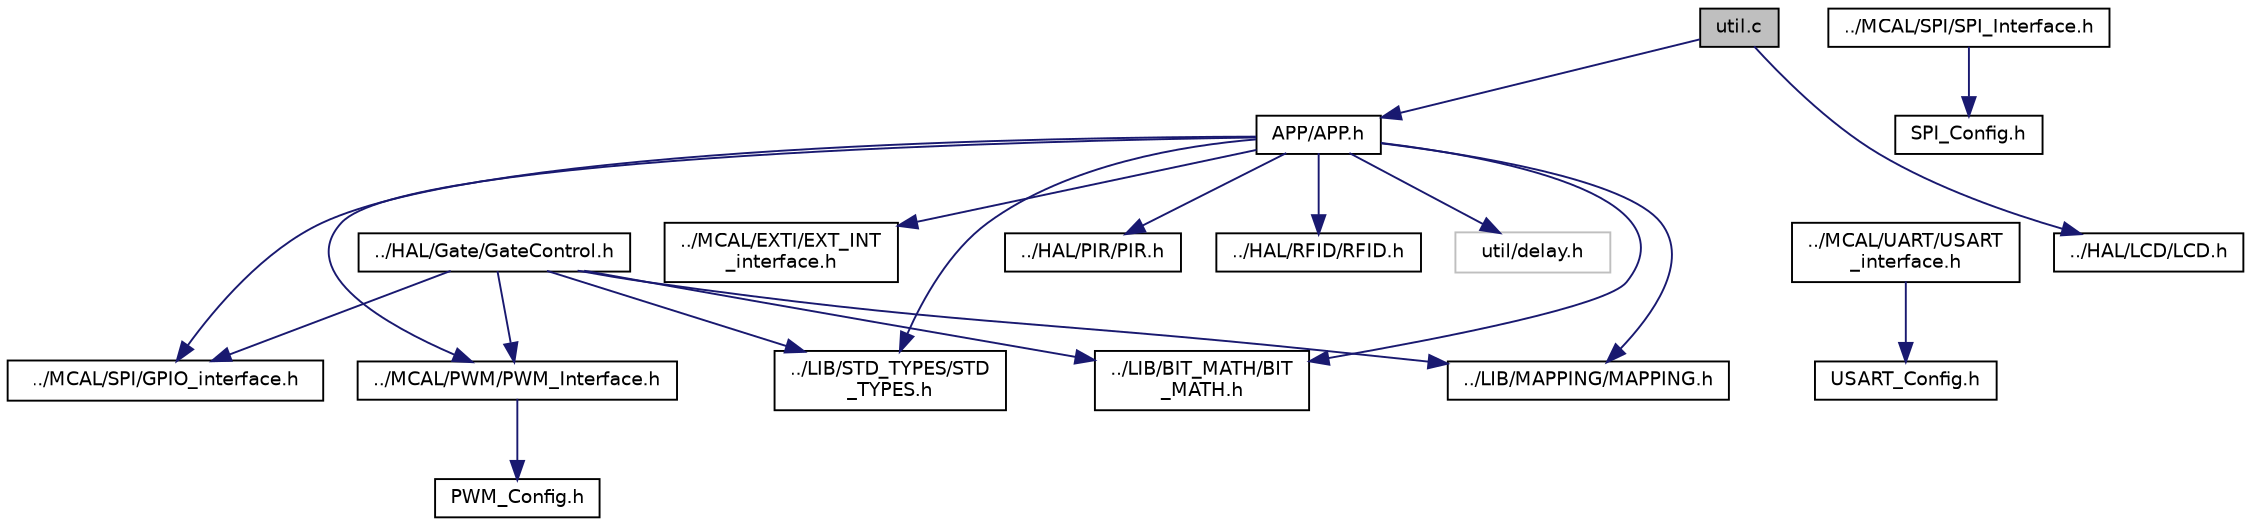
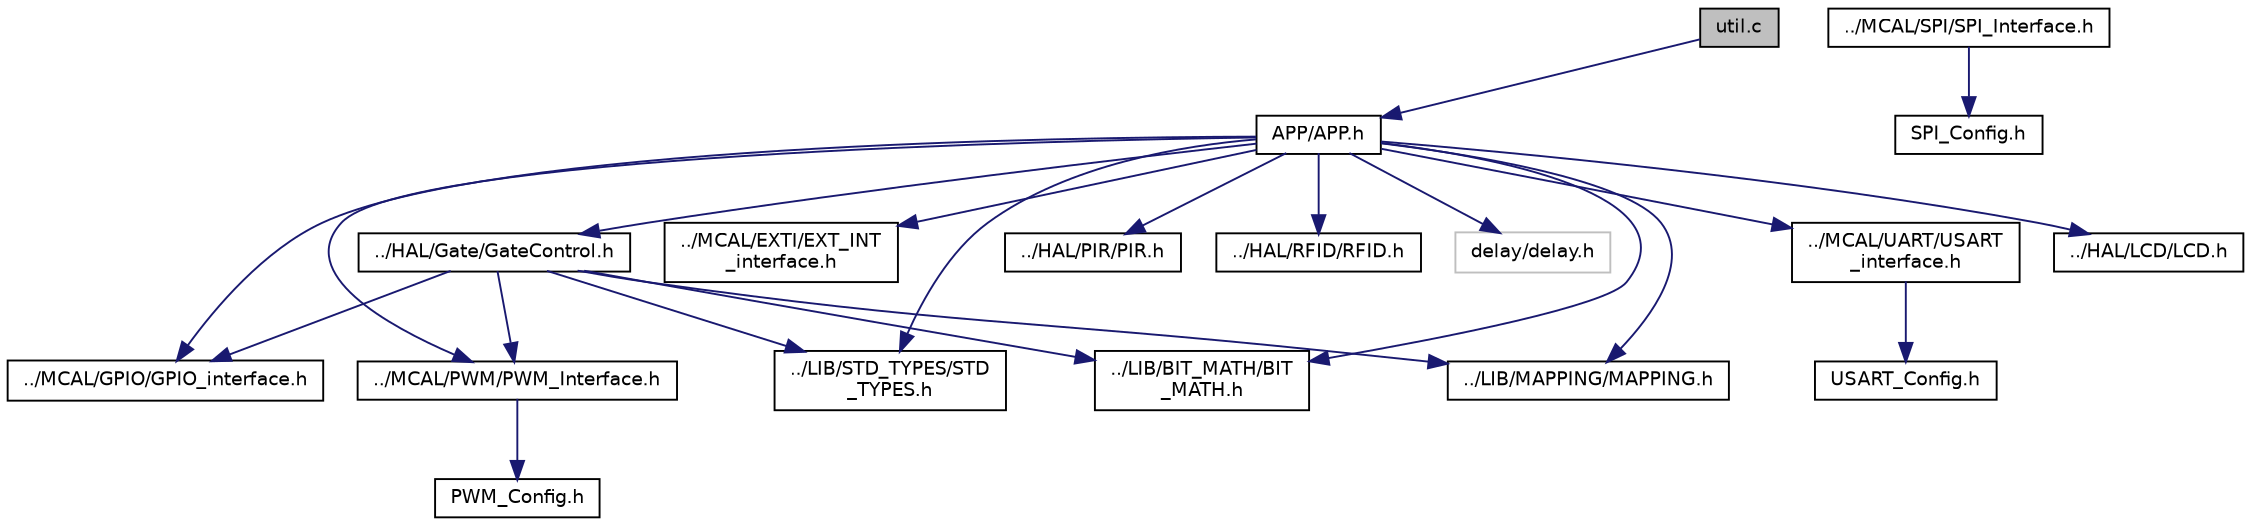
edge "util.c" -> "../HAL/LCD/LCD.h": now "APP/APP.h" -> "../HAL/LCD/LCD.h"
edge "APP/APP.h" -> "../HAL/Gate/GateControl.h": added
edge "APP/APP.h" -> "../MCAL/UART/USART _interface.h": added
node "util/delay.h": label "util/delay.h" -> "delay/delay.h"
node "../MCAL/SPI/GPIO_interface.h": label "../MCAL/SPI/GPIO_interface.h" -> "../MCAL/GPIO/GPIO_interface.h"
